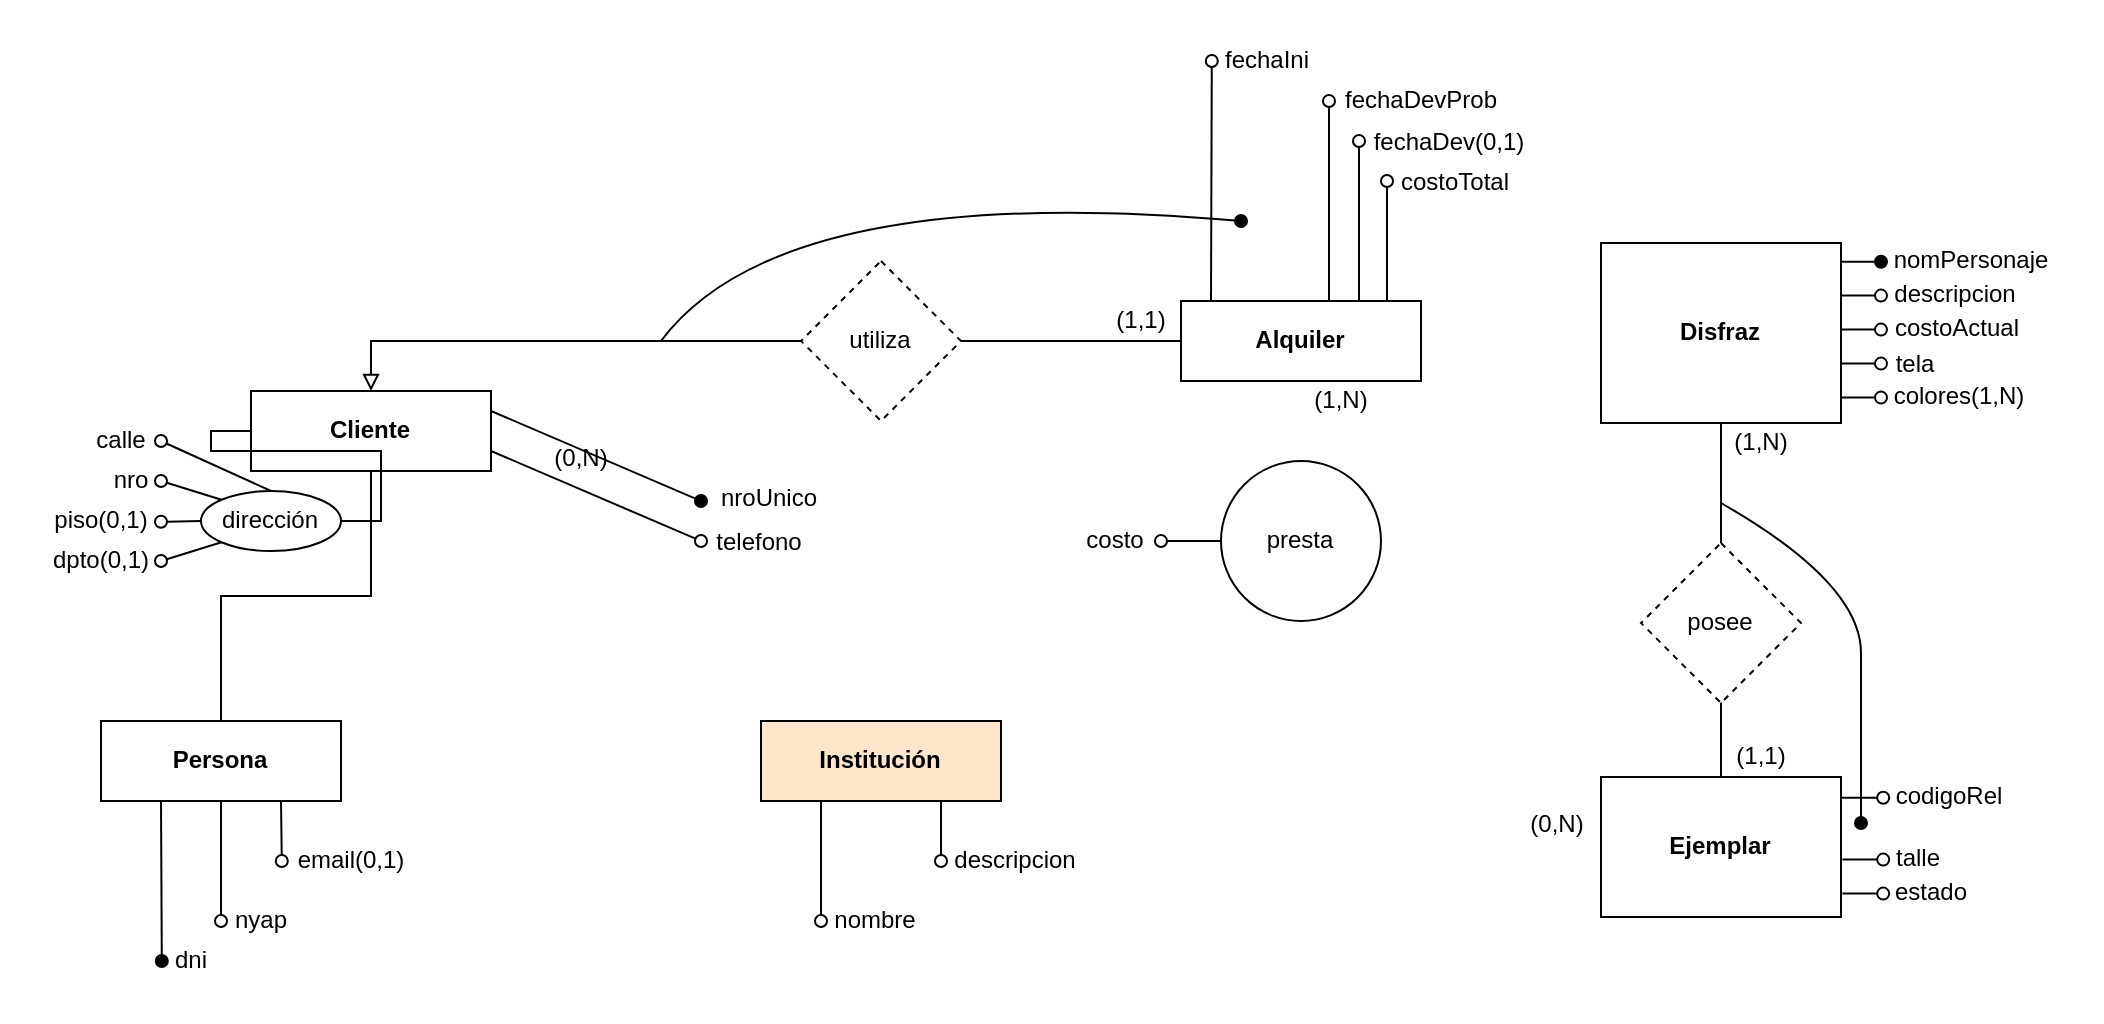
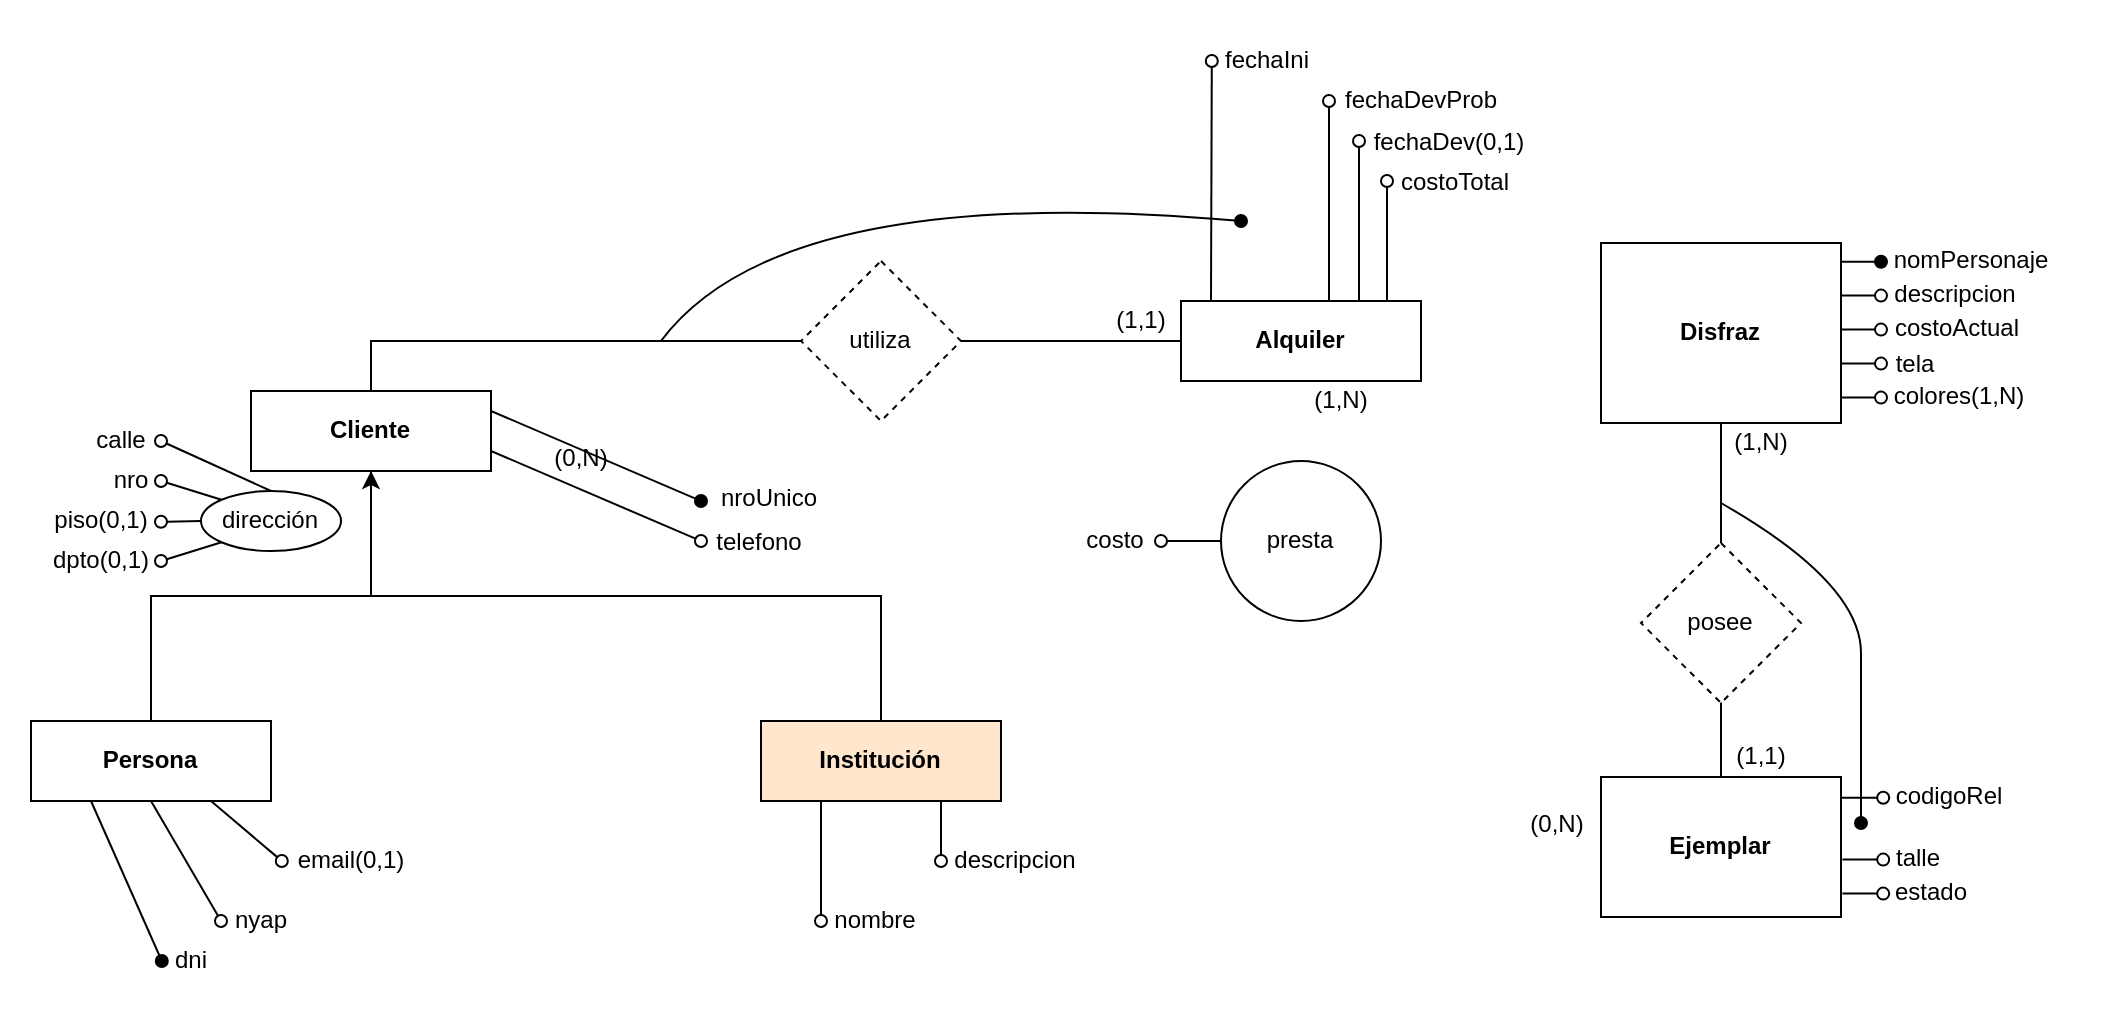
edge "utiliza" -> "Cliente": arrowhead block -> none
edge "Cliente" -- "dirección": removed
edge "Institución" -> "Cliente": added
node "Persona": moved (221, 761) -> (151, 761)
